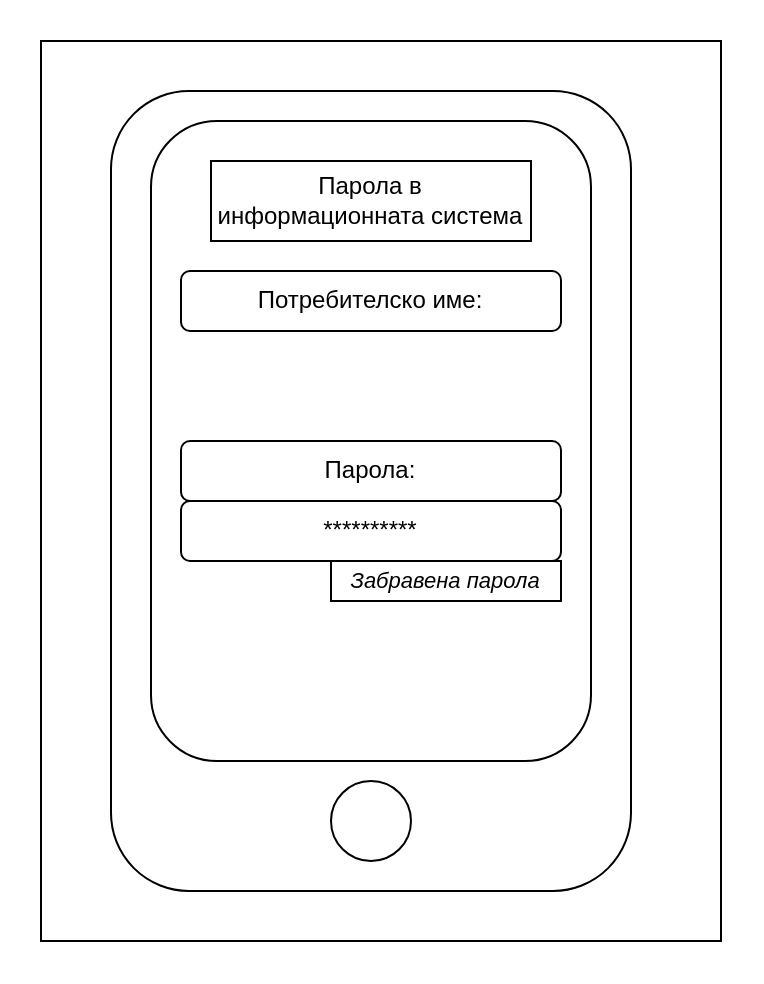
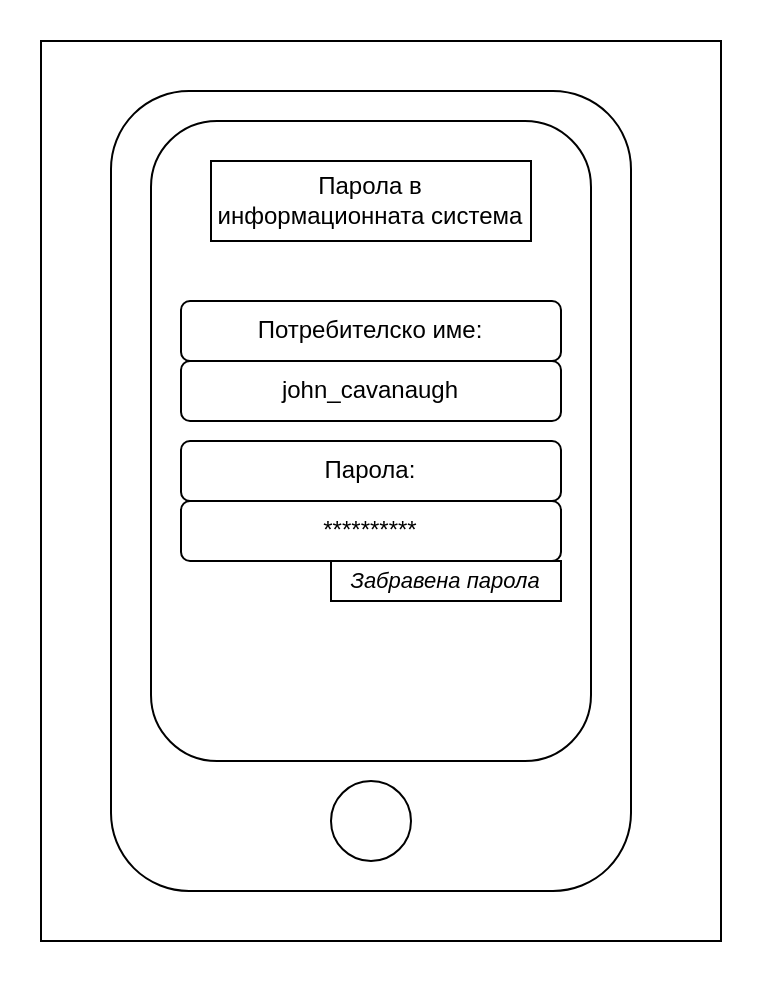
node "Потребителско име:": moved (371, 301) -> (371, 331)
node "john_cavanaugh": added
